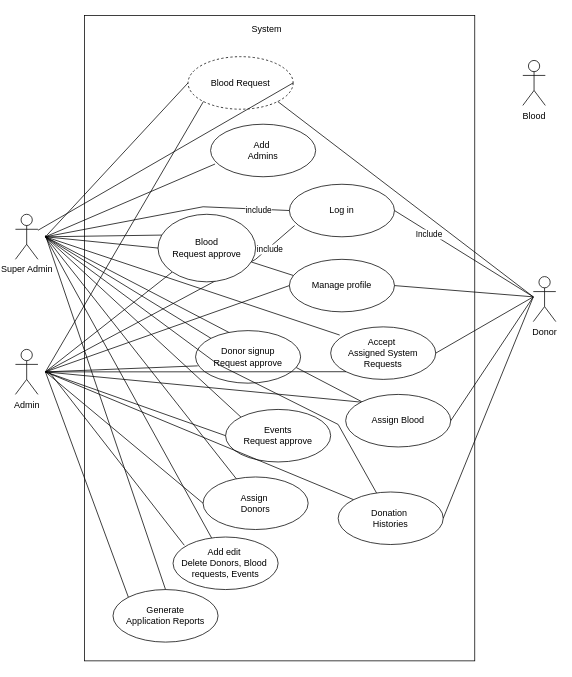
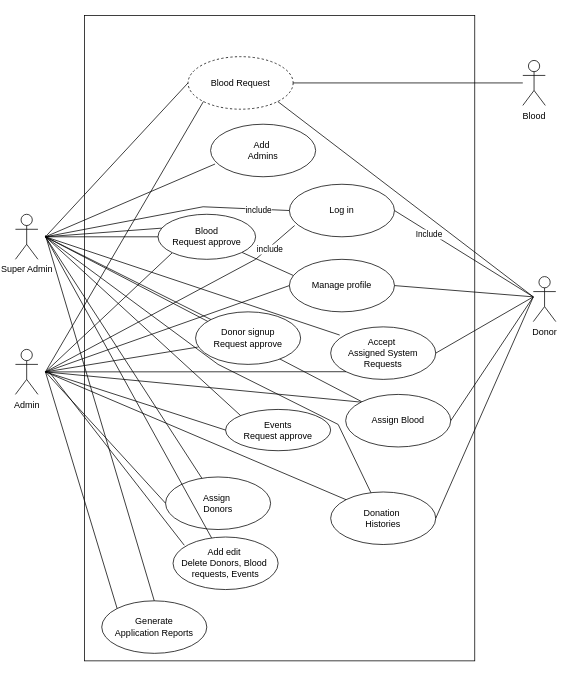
node "System": removed
edge "Blood Request" -- "Super Admin": now "Blood Request" -- "Blood"
node "Blood Request approve": size 98x68 -> 98x45
node "Donor signup Request approve": moved (248, 357) -> (248, 338)
node "Events Request approve": size 105x53 -> 105x41
node "Assign Donors": moved (255, 503) -> (218, 503)
node "Donation Histories": moved (390, 518) -> (383, 518)
node "Generate Application Reports": moved (165, 615) -> (154, 627)
